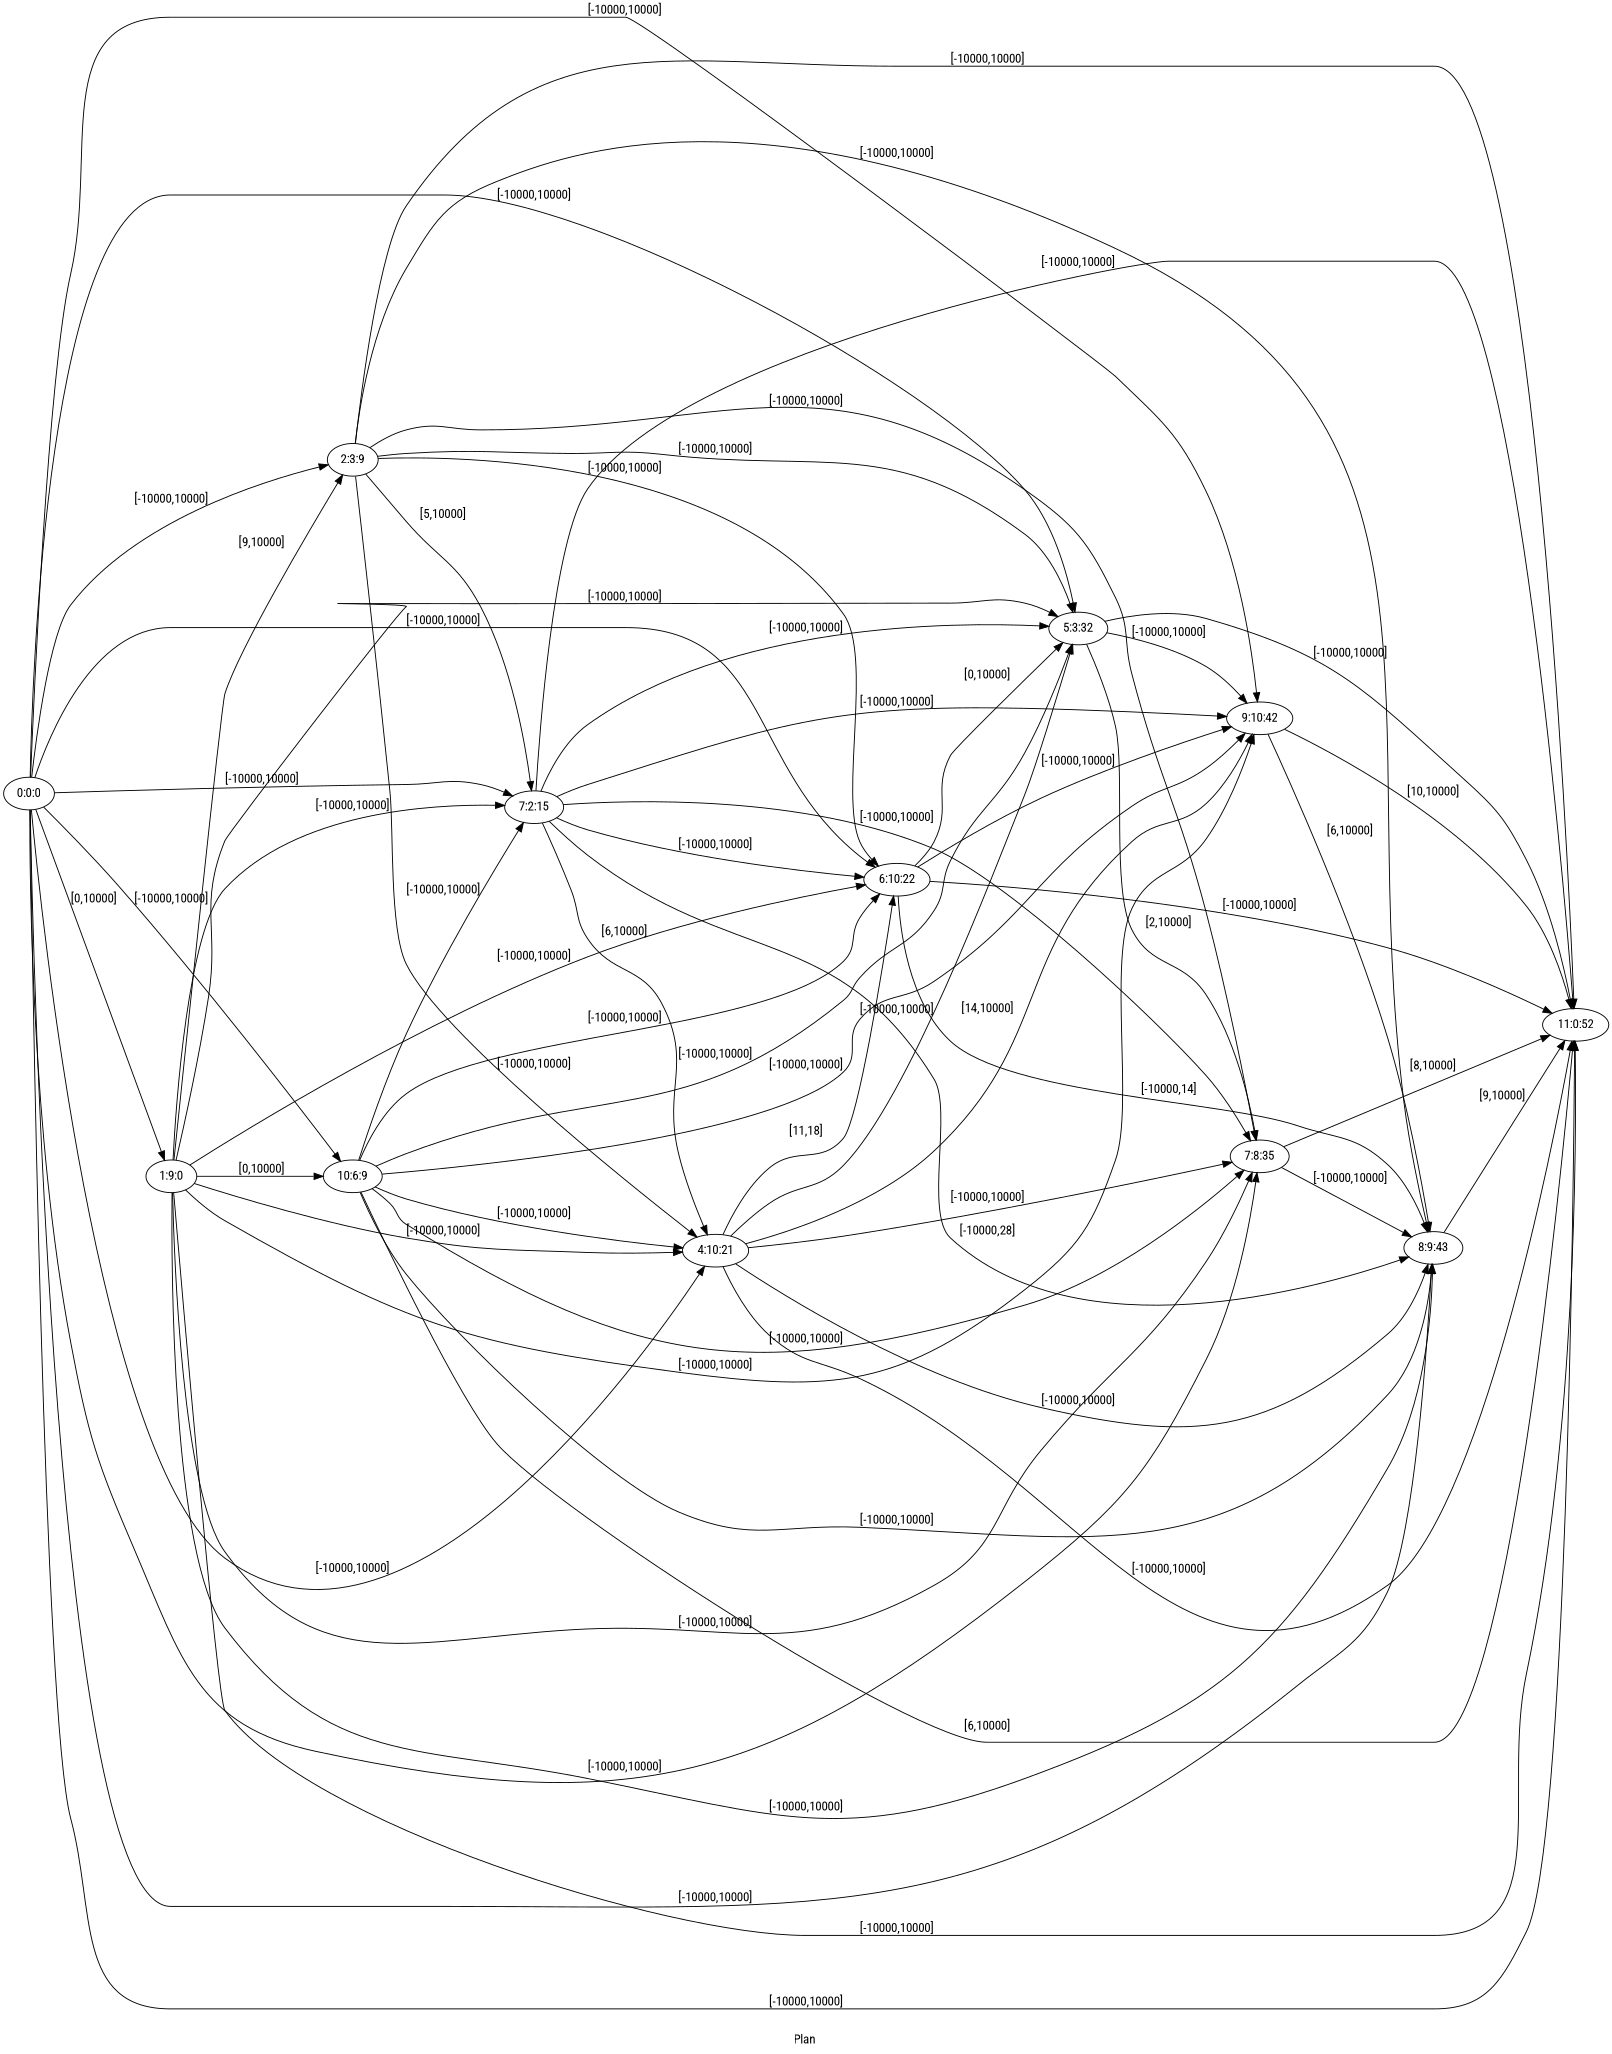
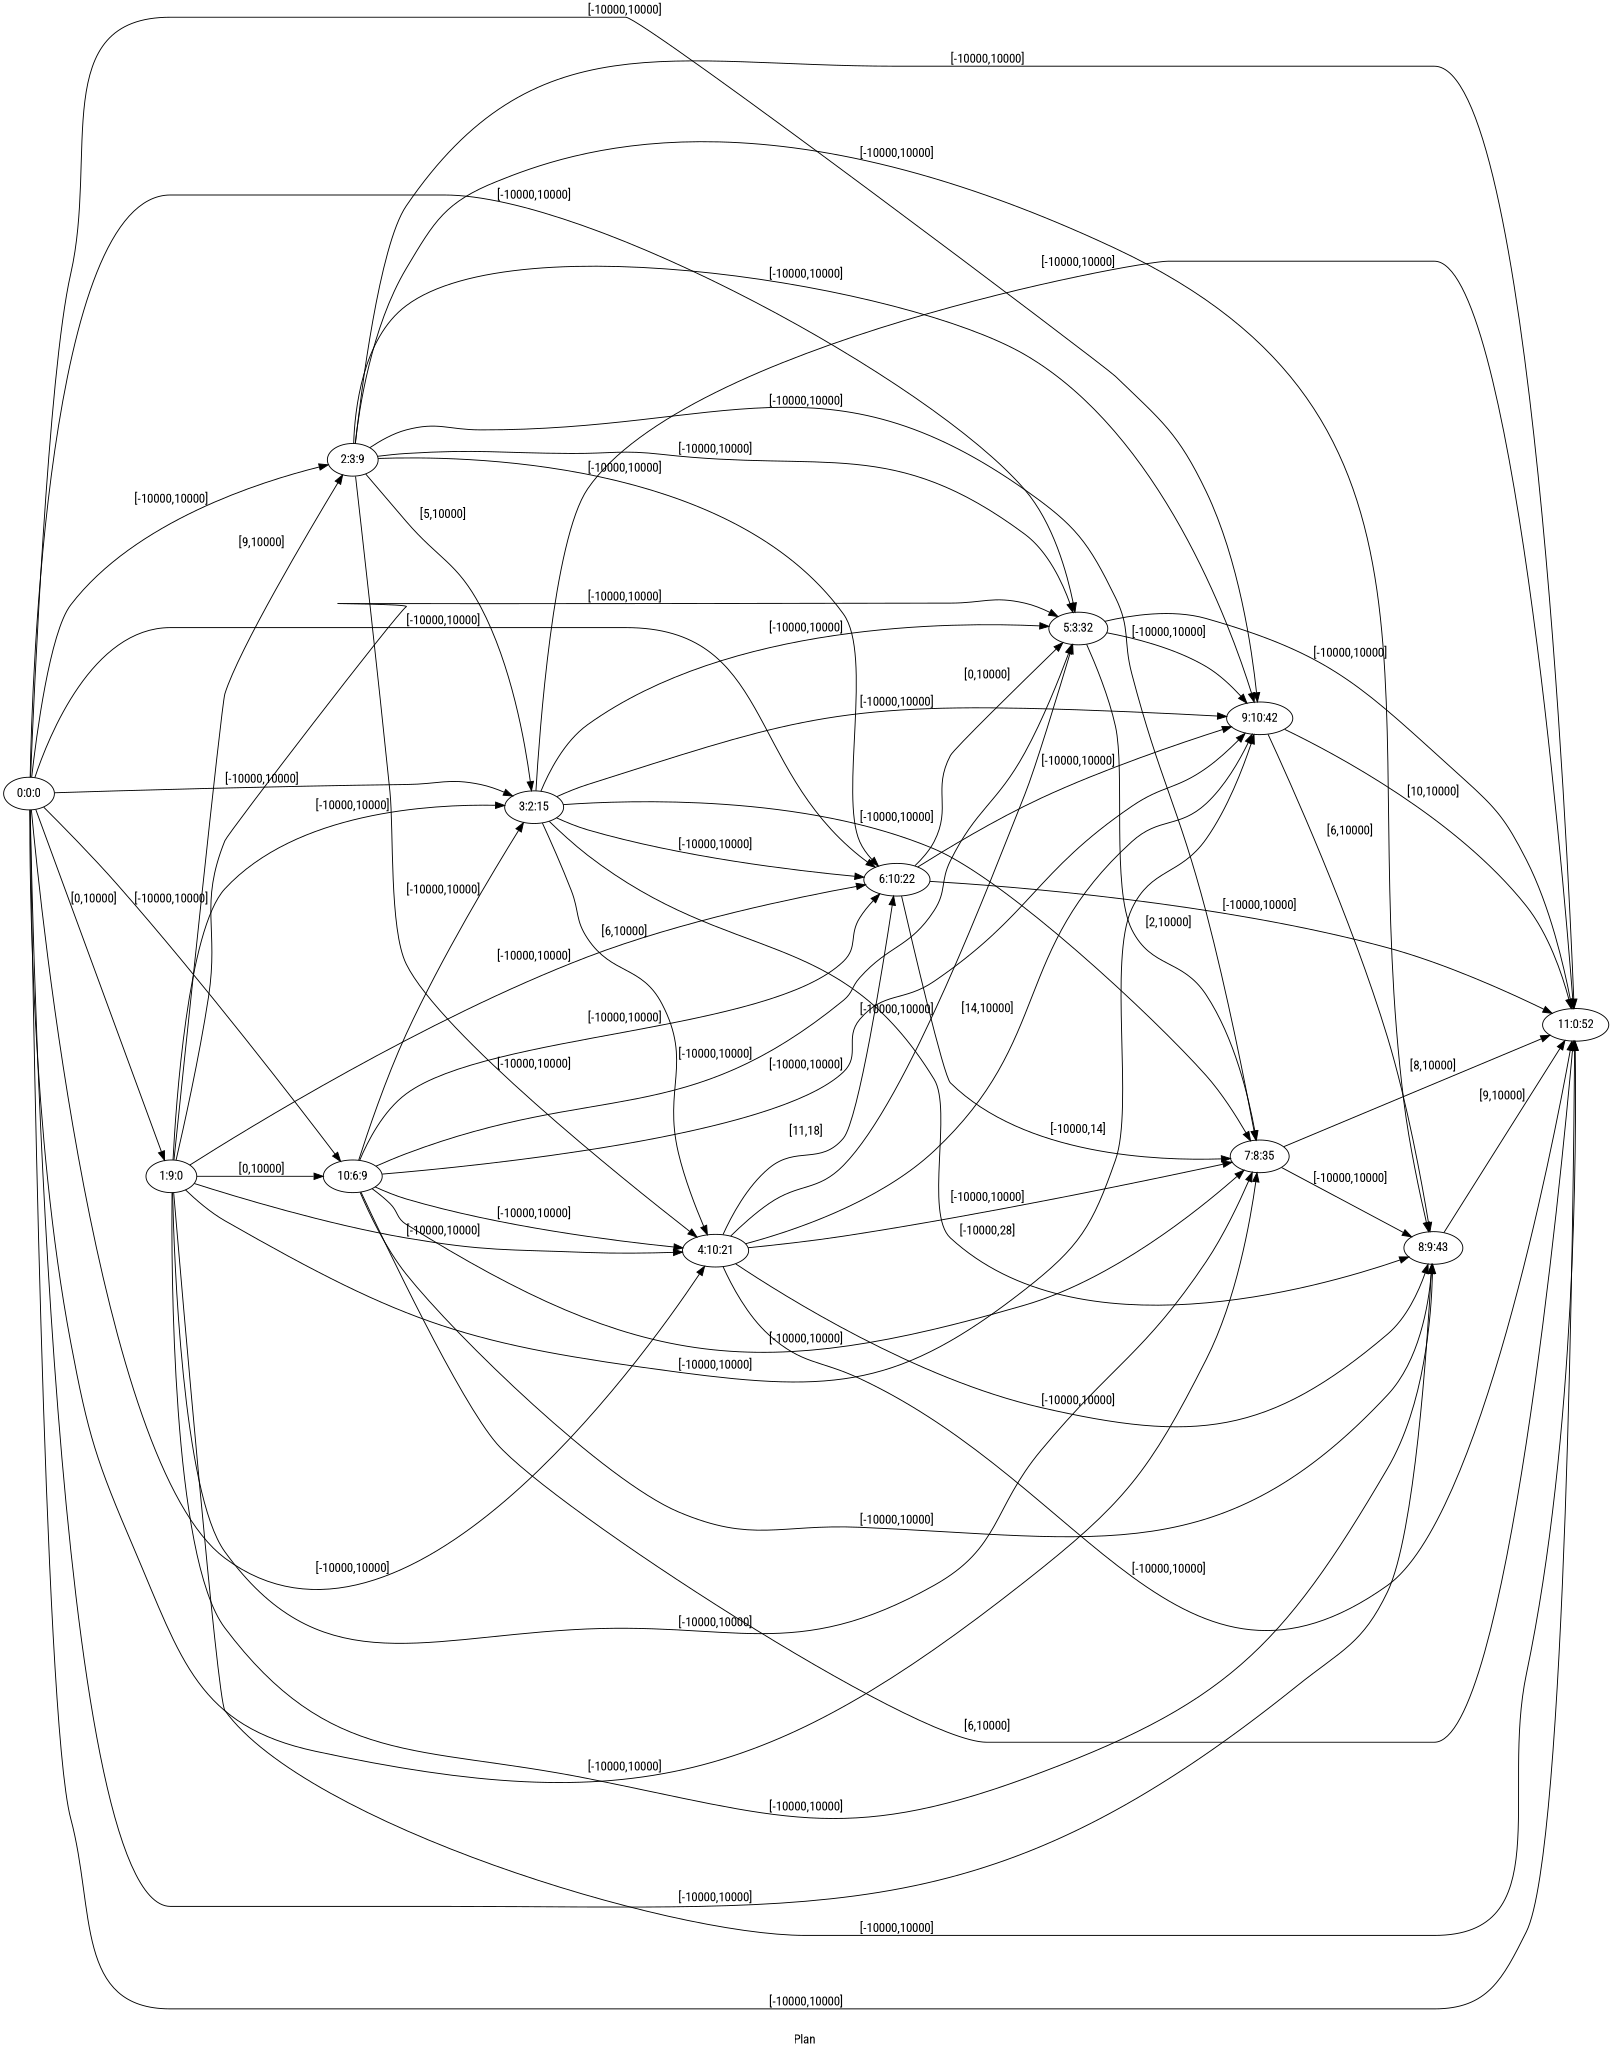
edge "2:3:9" -> "9:10:42": added, label "[-10000,10000]"
node "7:2:15": label "7:2:15" -> "3:2:15"
edge "6:10:22" -> "8:9:43": now "6:10:22" -> "7:8:35"
